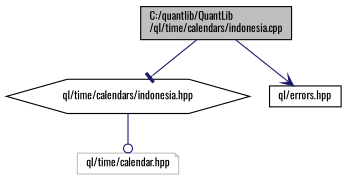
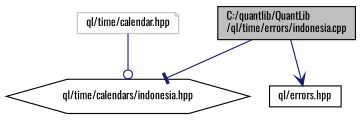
node "C:/quantlib/QuantLib /ql/time/calendars/indonesia.cpp": label "C:/quantlib/QuantLib /ql/time/calendars/indonesia.cpp" -> "C:/quantlib/QuantLib /ql/time/errors/indonesia.cpp"
edge "ql/time/calendars/indonesia.hpp" -> "ql/time/calendar.hpp": reversed
